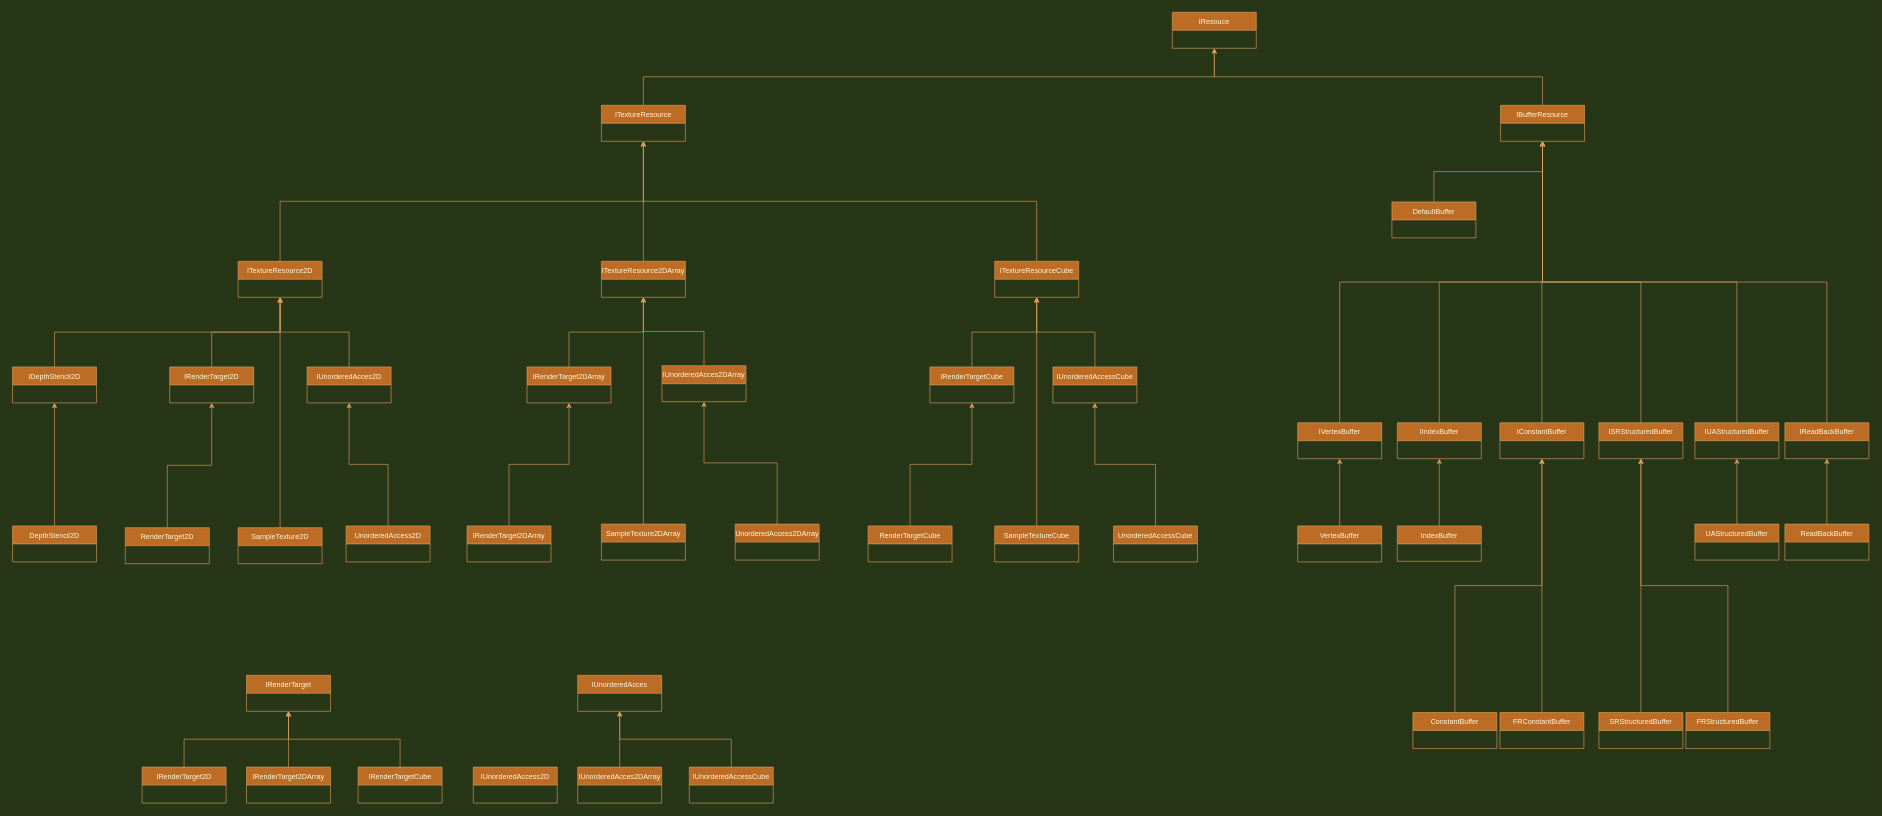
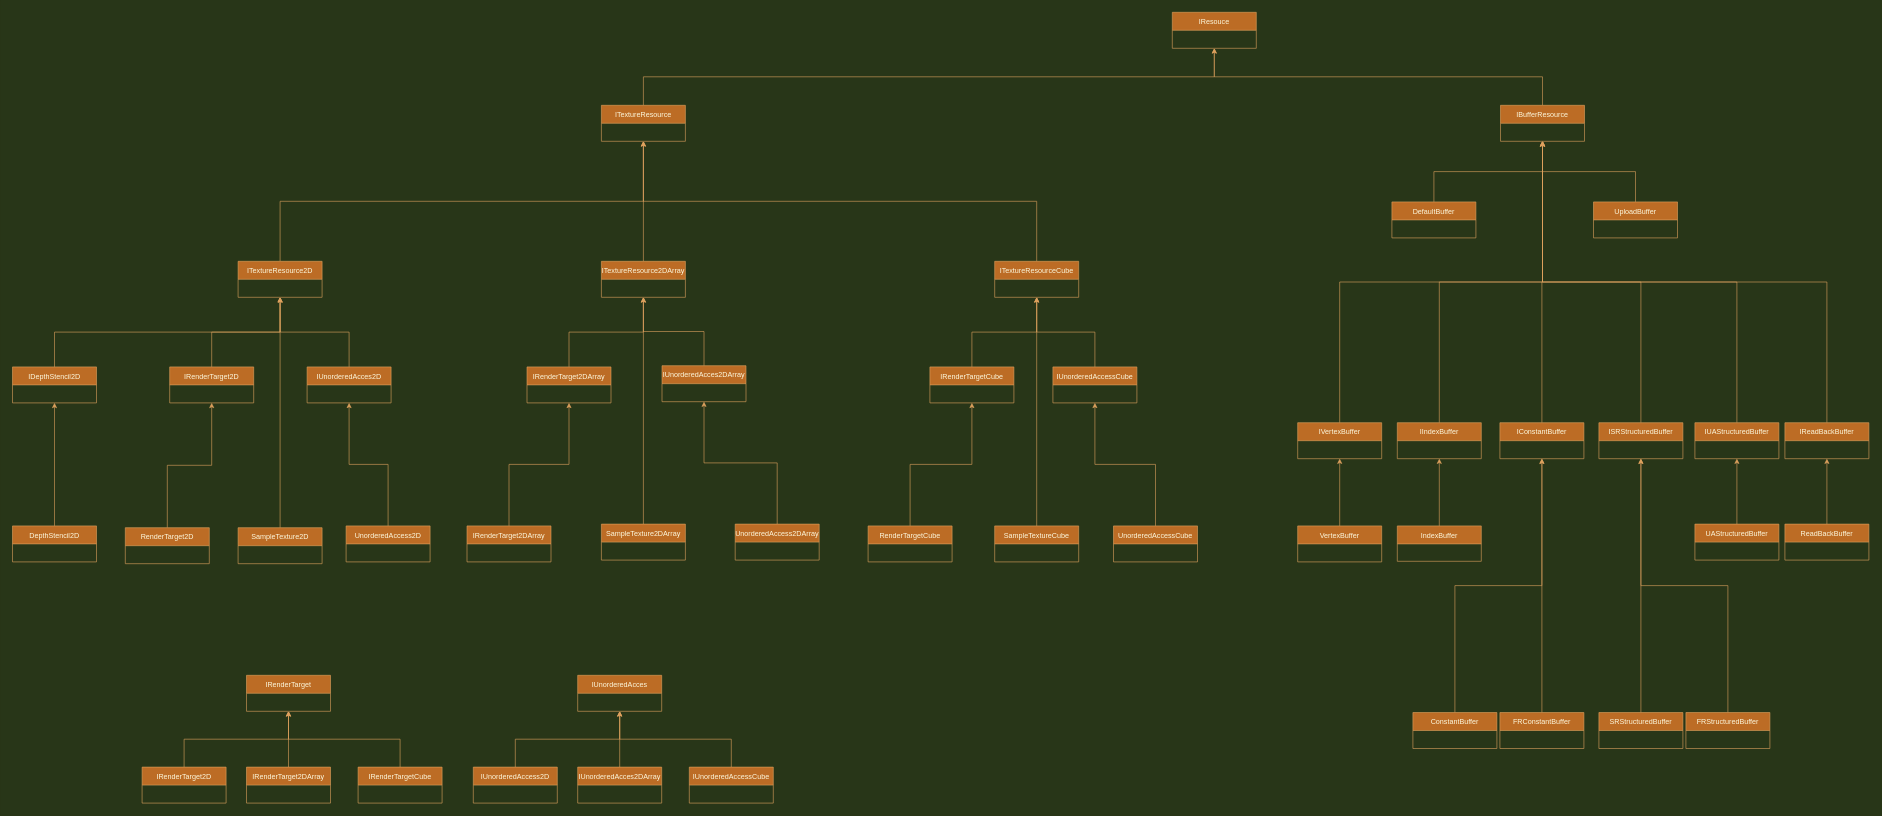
edge "UploadBuffer" -> "IBufferResource": added
node "UploadBuffer": added
edge "IUnorderedAccess2D" -> "IUnorderedAcces": added
